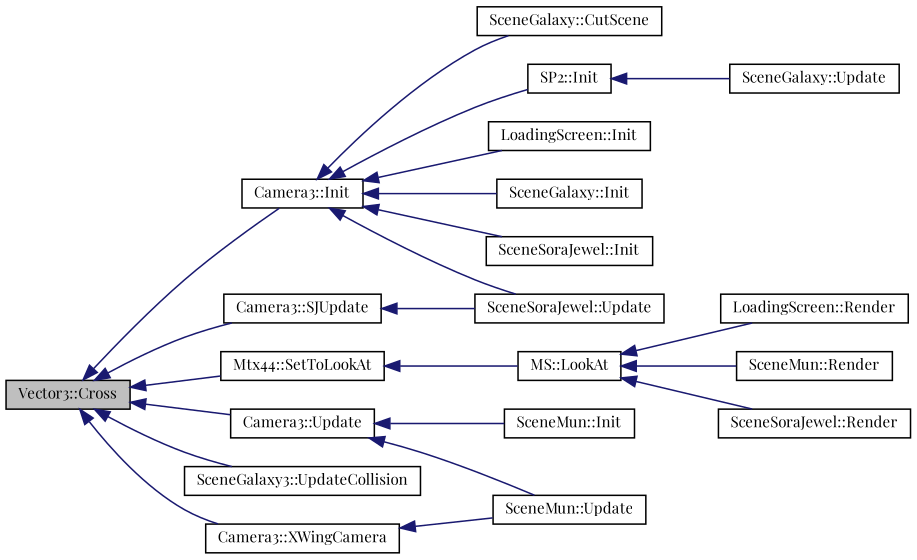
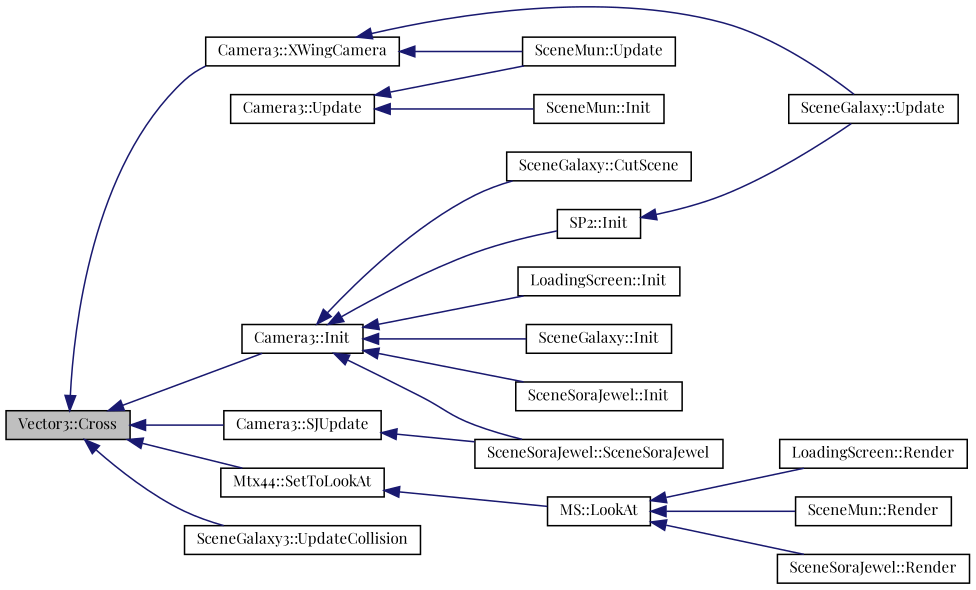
edge "SceneGalaxy::Update" -> "Camera3::XWingCamera": added
node "SceneSoraJewel::Update": label "SceneSoraJewel::Update" -> "SceneSoraJewel::SceneSoraJewel"
edge "Camera3::Update" -> "Vector3::Cross": removed
